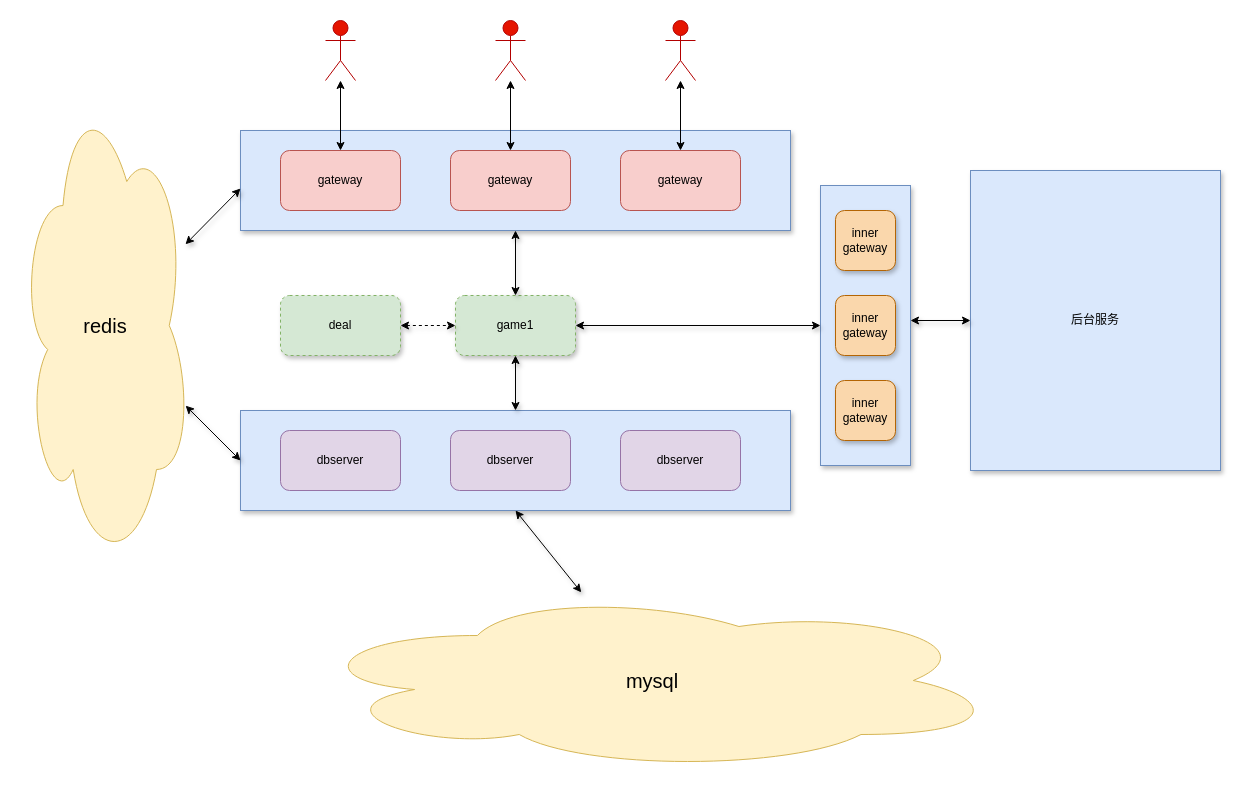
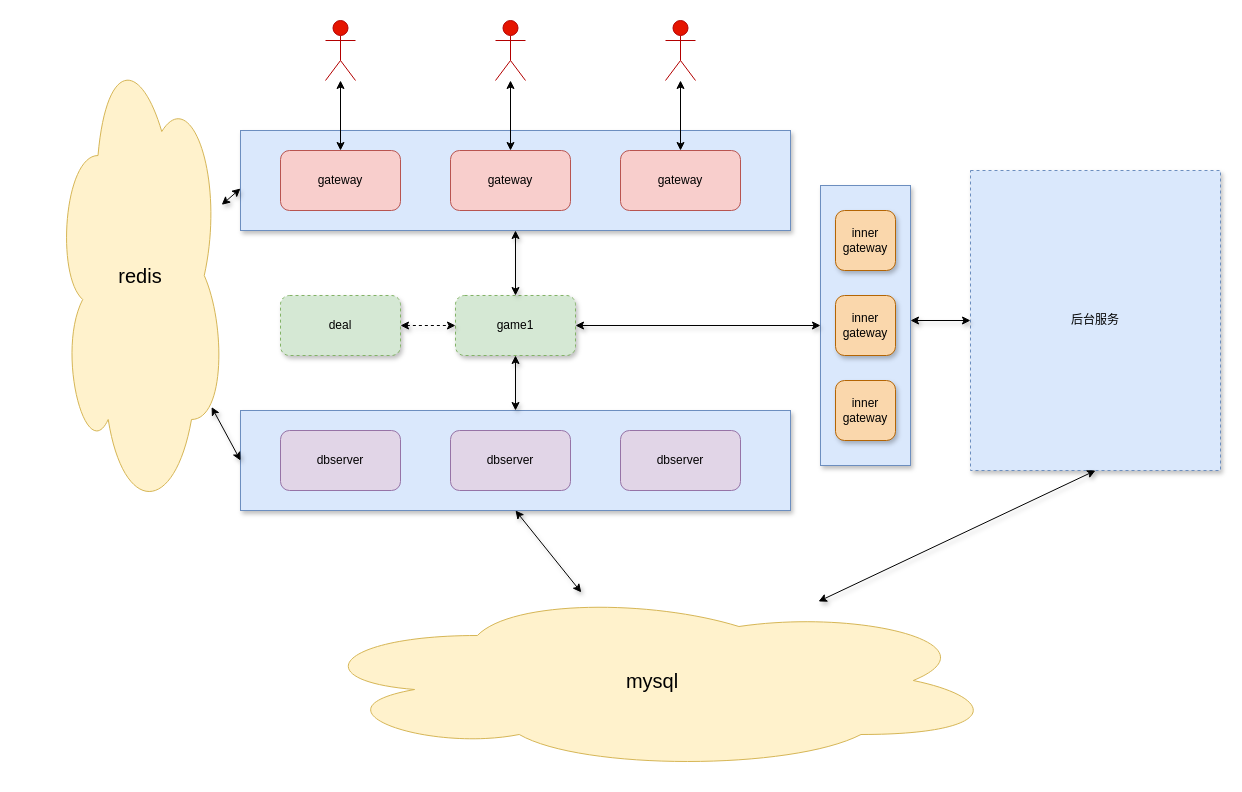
node "后台服务": style solid -> dashed
node "redis": moved (106, 326) -> (141, 276)
edge "后台服务" -- "mysql": added
